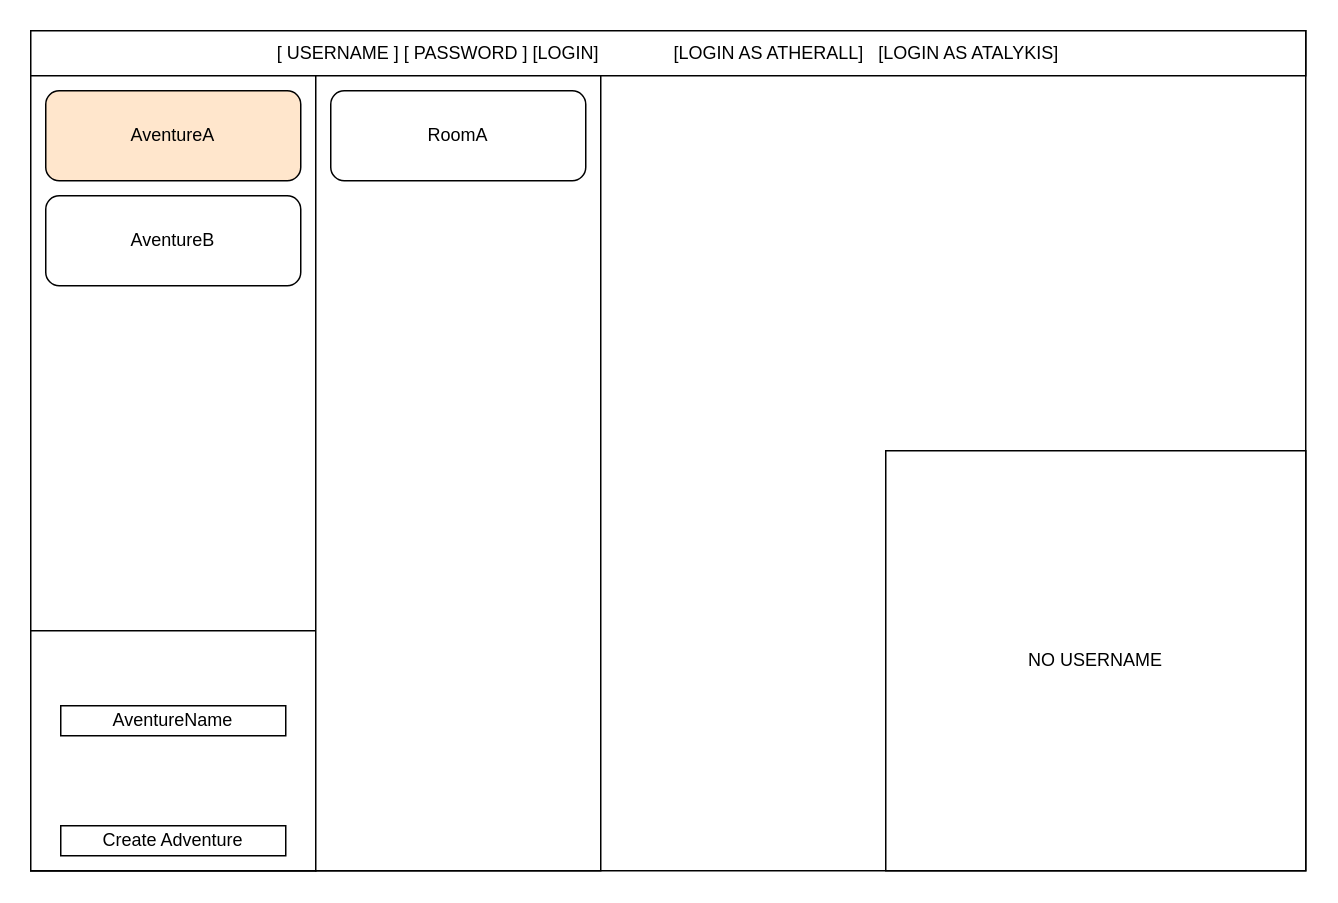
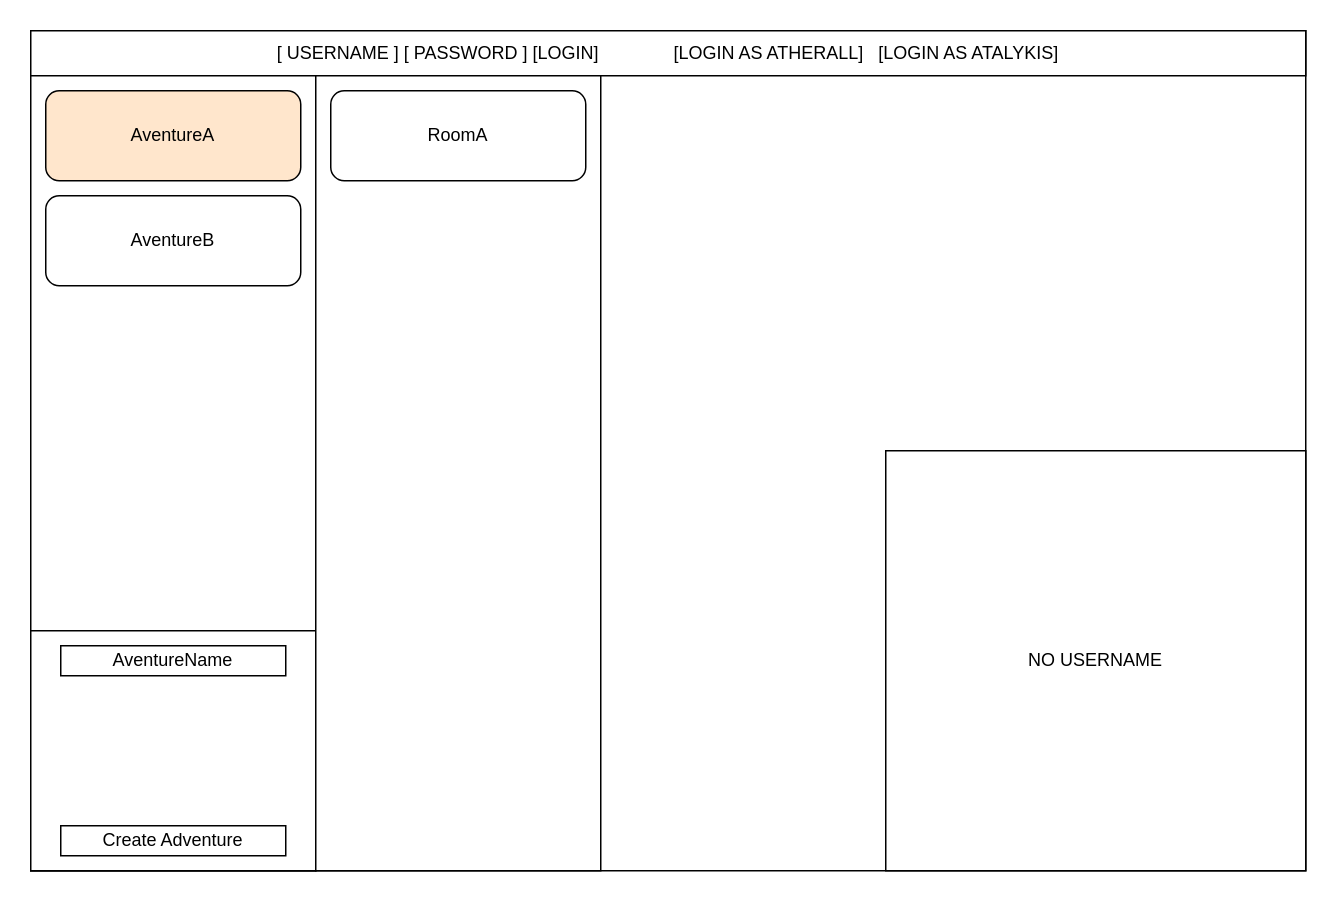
node "AventureName": moved (173, 721) -> (173, 661)
